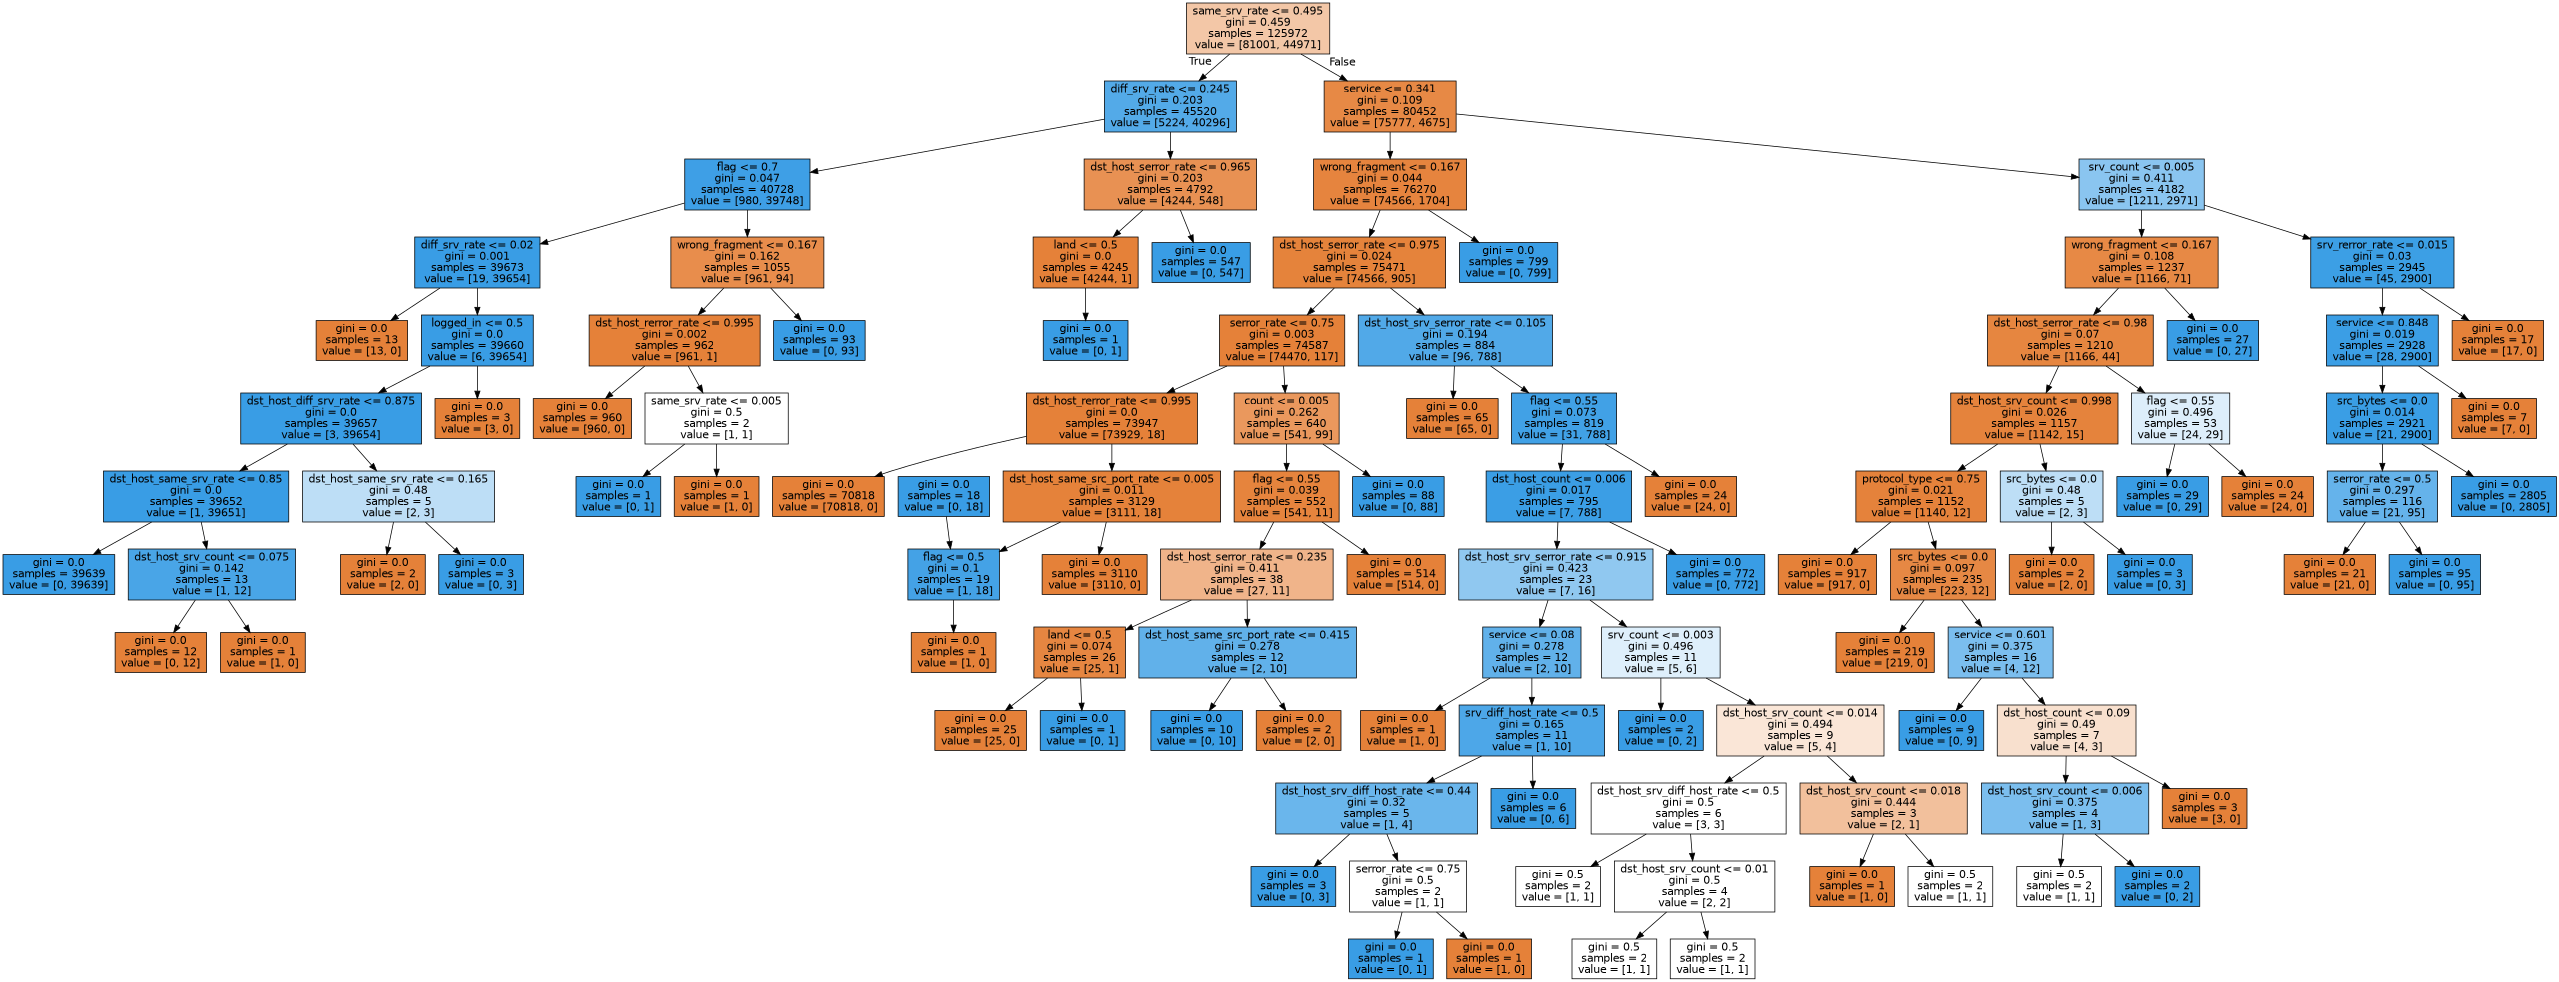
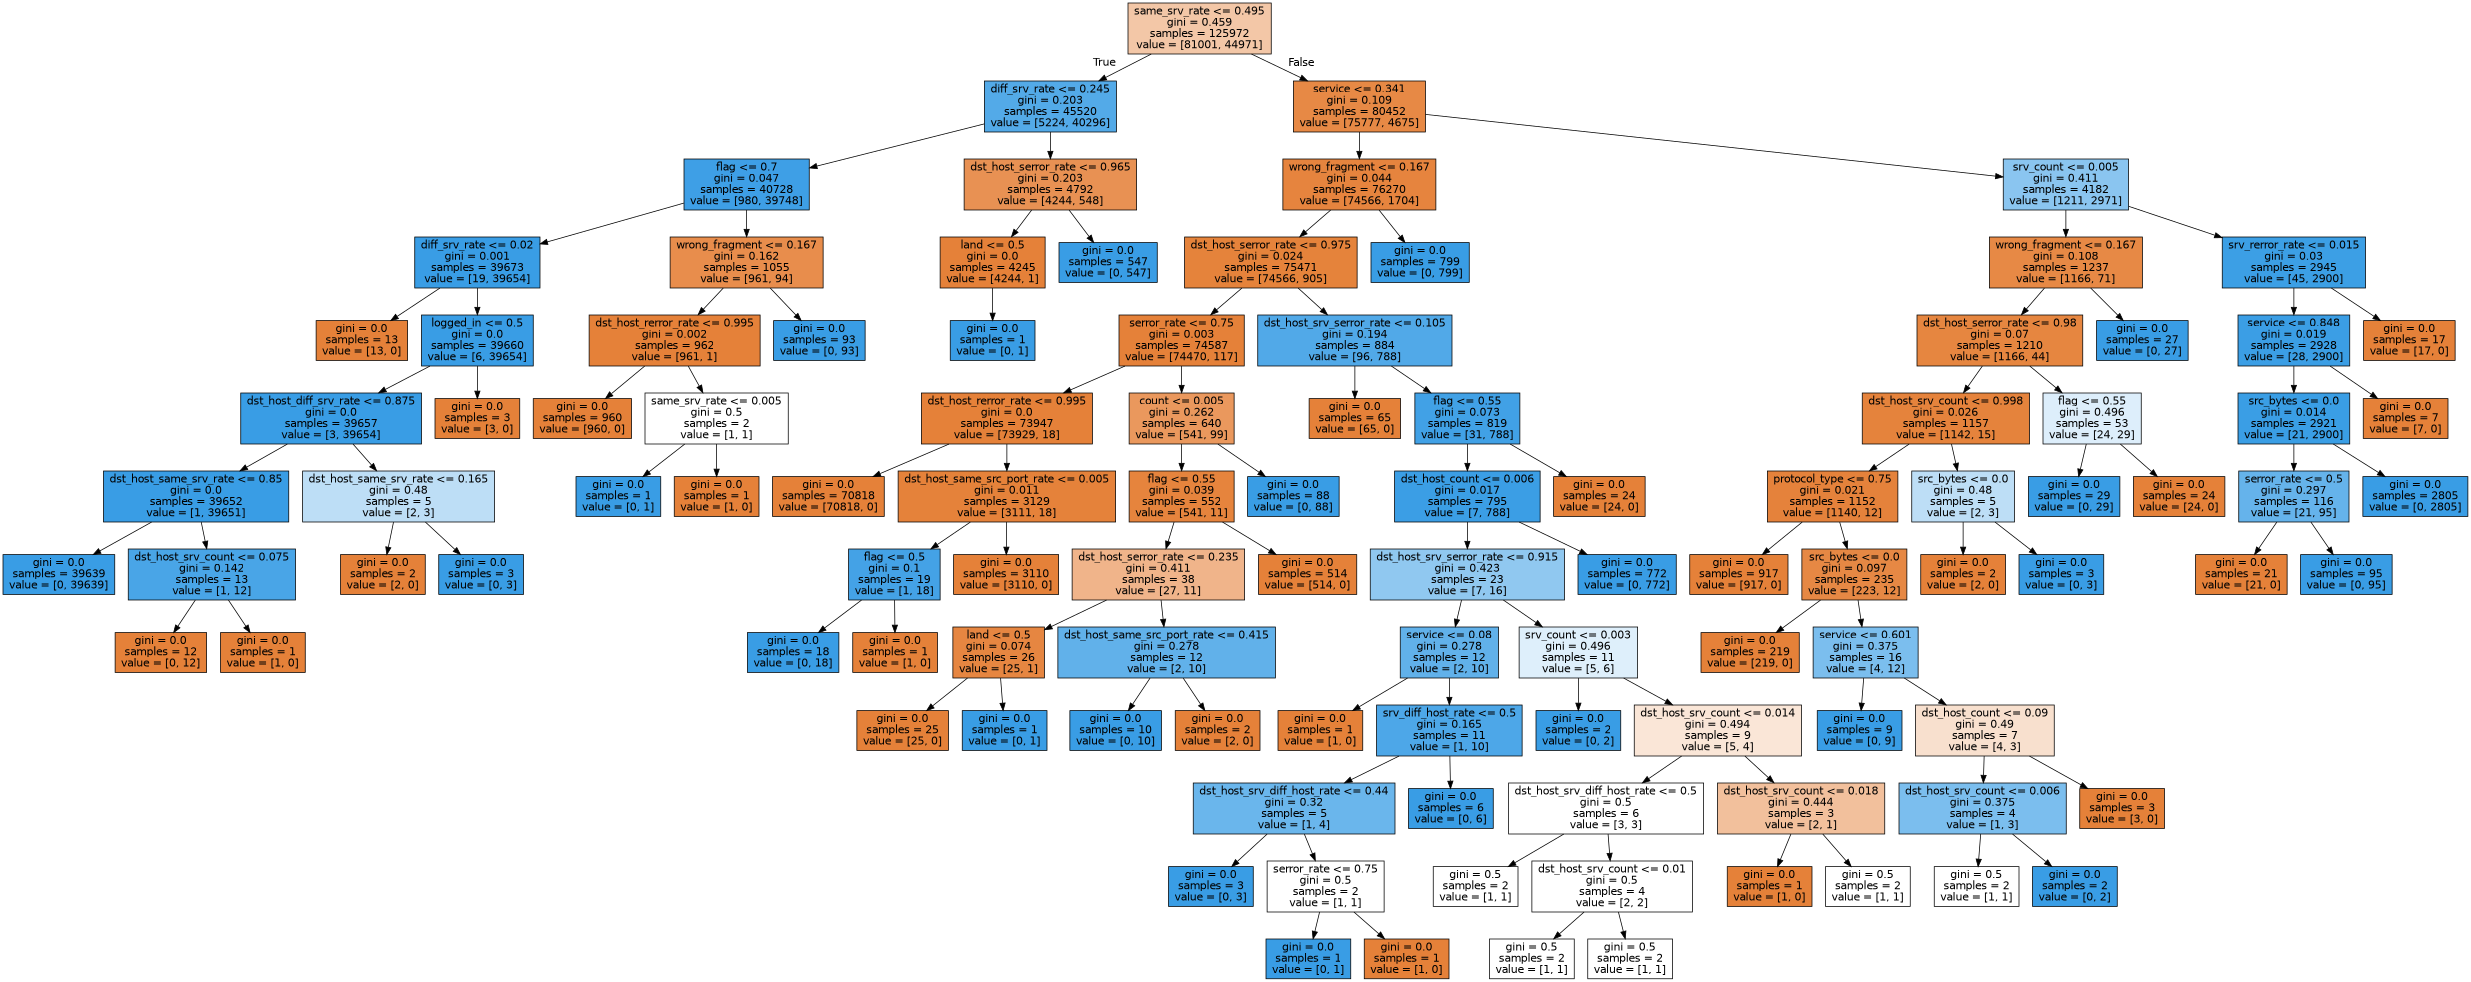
edge "gini = 0.0 samples = 18 value = [0, 18]" -> "flag <= 0.5 gini = 0.1 samples = 19 value = [1, 18]": reversed
